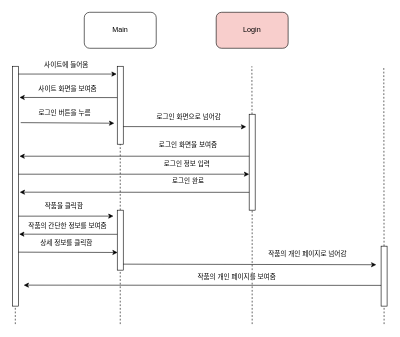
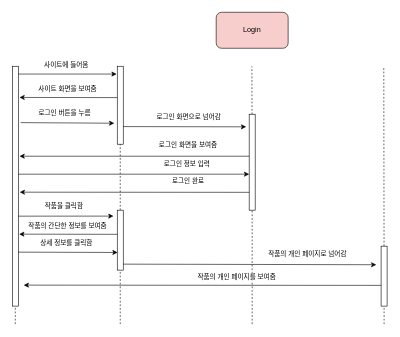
node "Main": removed
